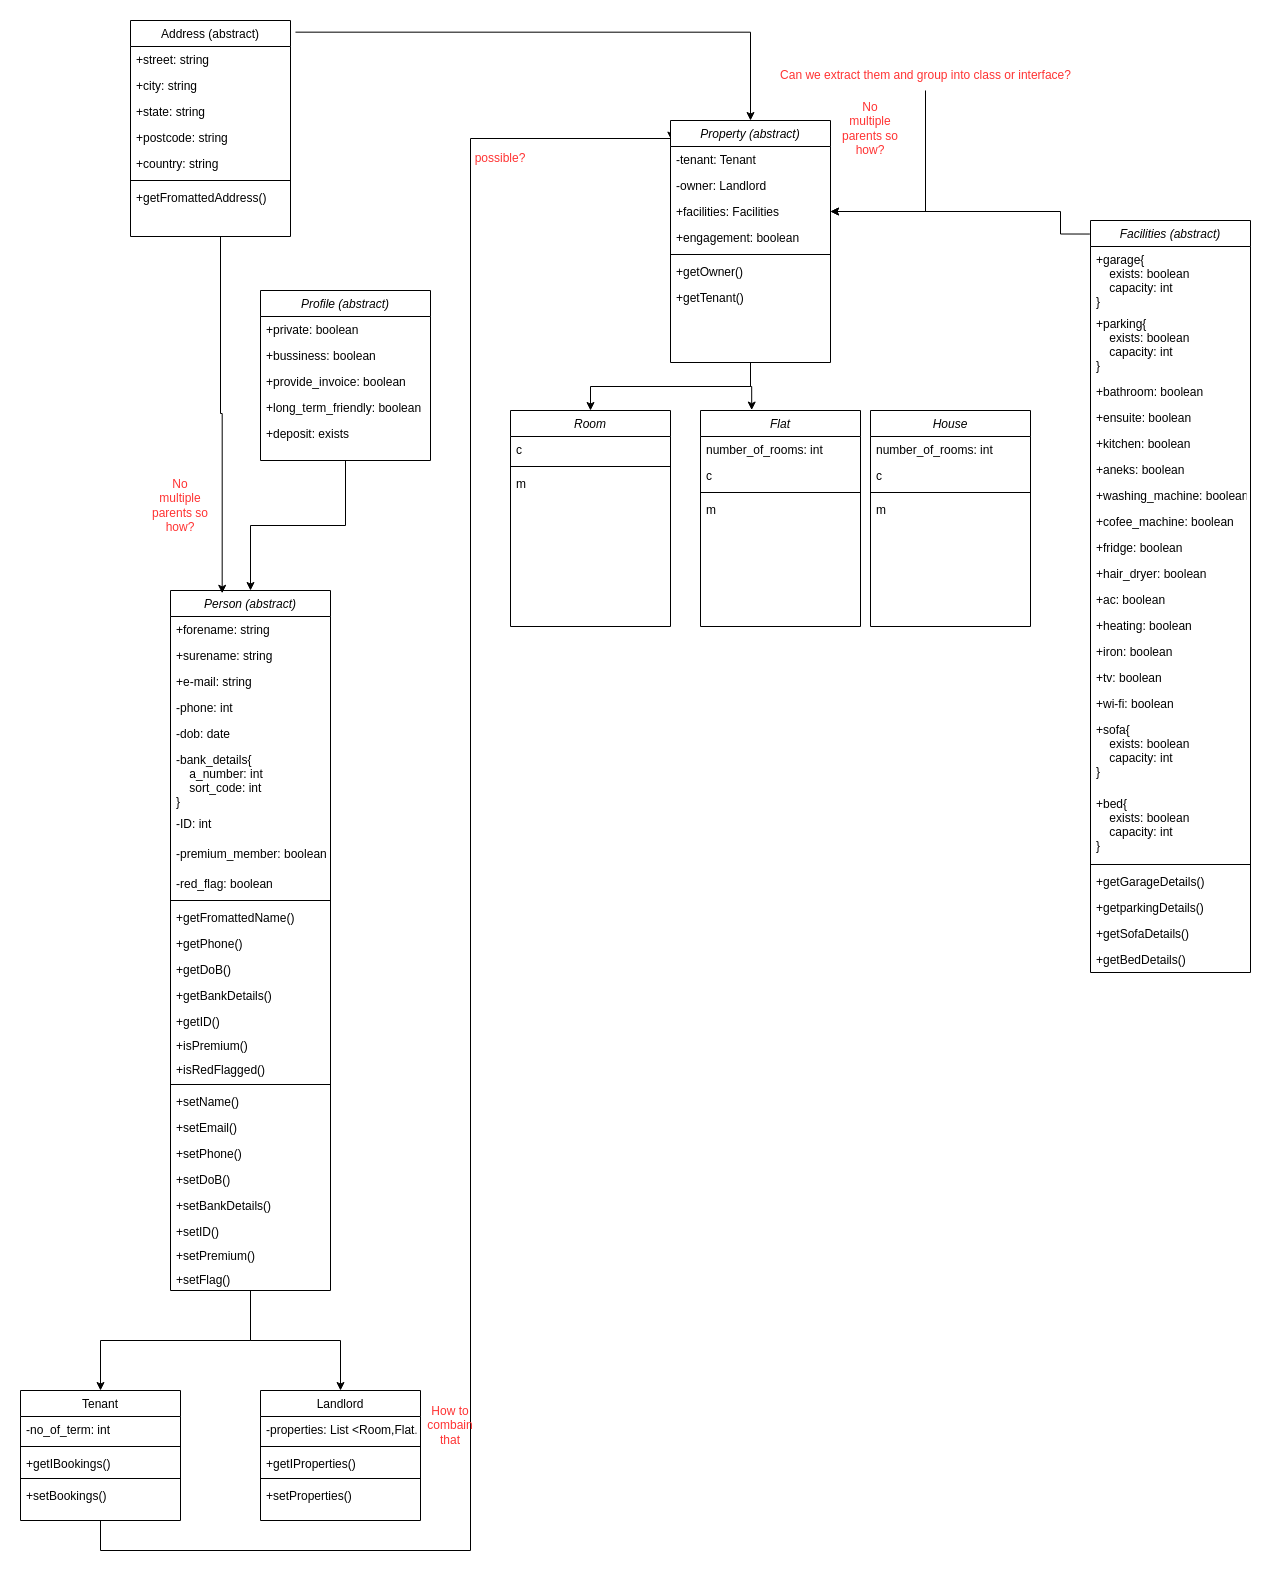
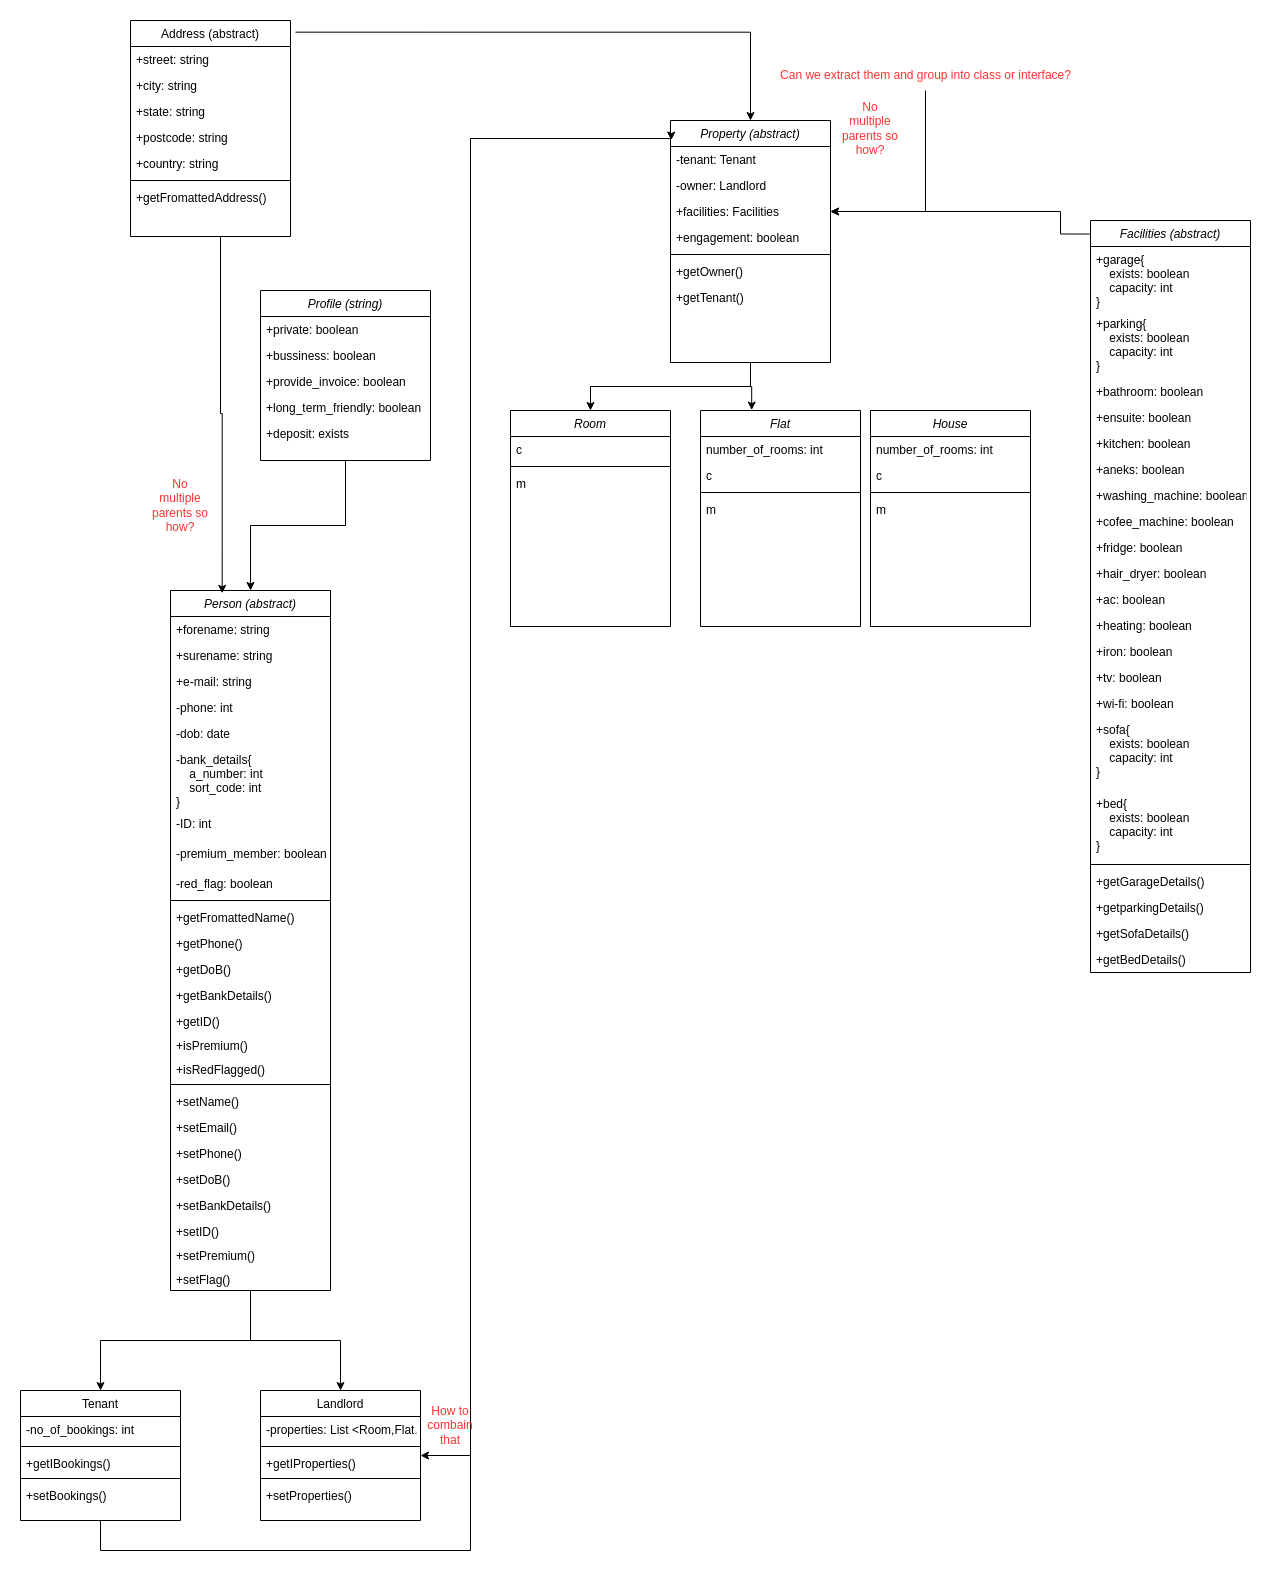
node "possible?": removed
node "Profile (abstract)": label "Profile (abstract)" -> "Profile (string)"
node "-no_of_term: int": label "-no_of_term: int" -> "-no_of_bookings: int"
edge "Property (abstract)" -- "Landlord": added
